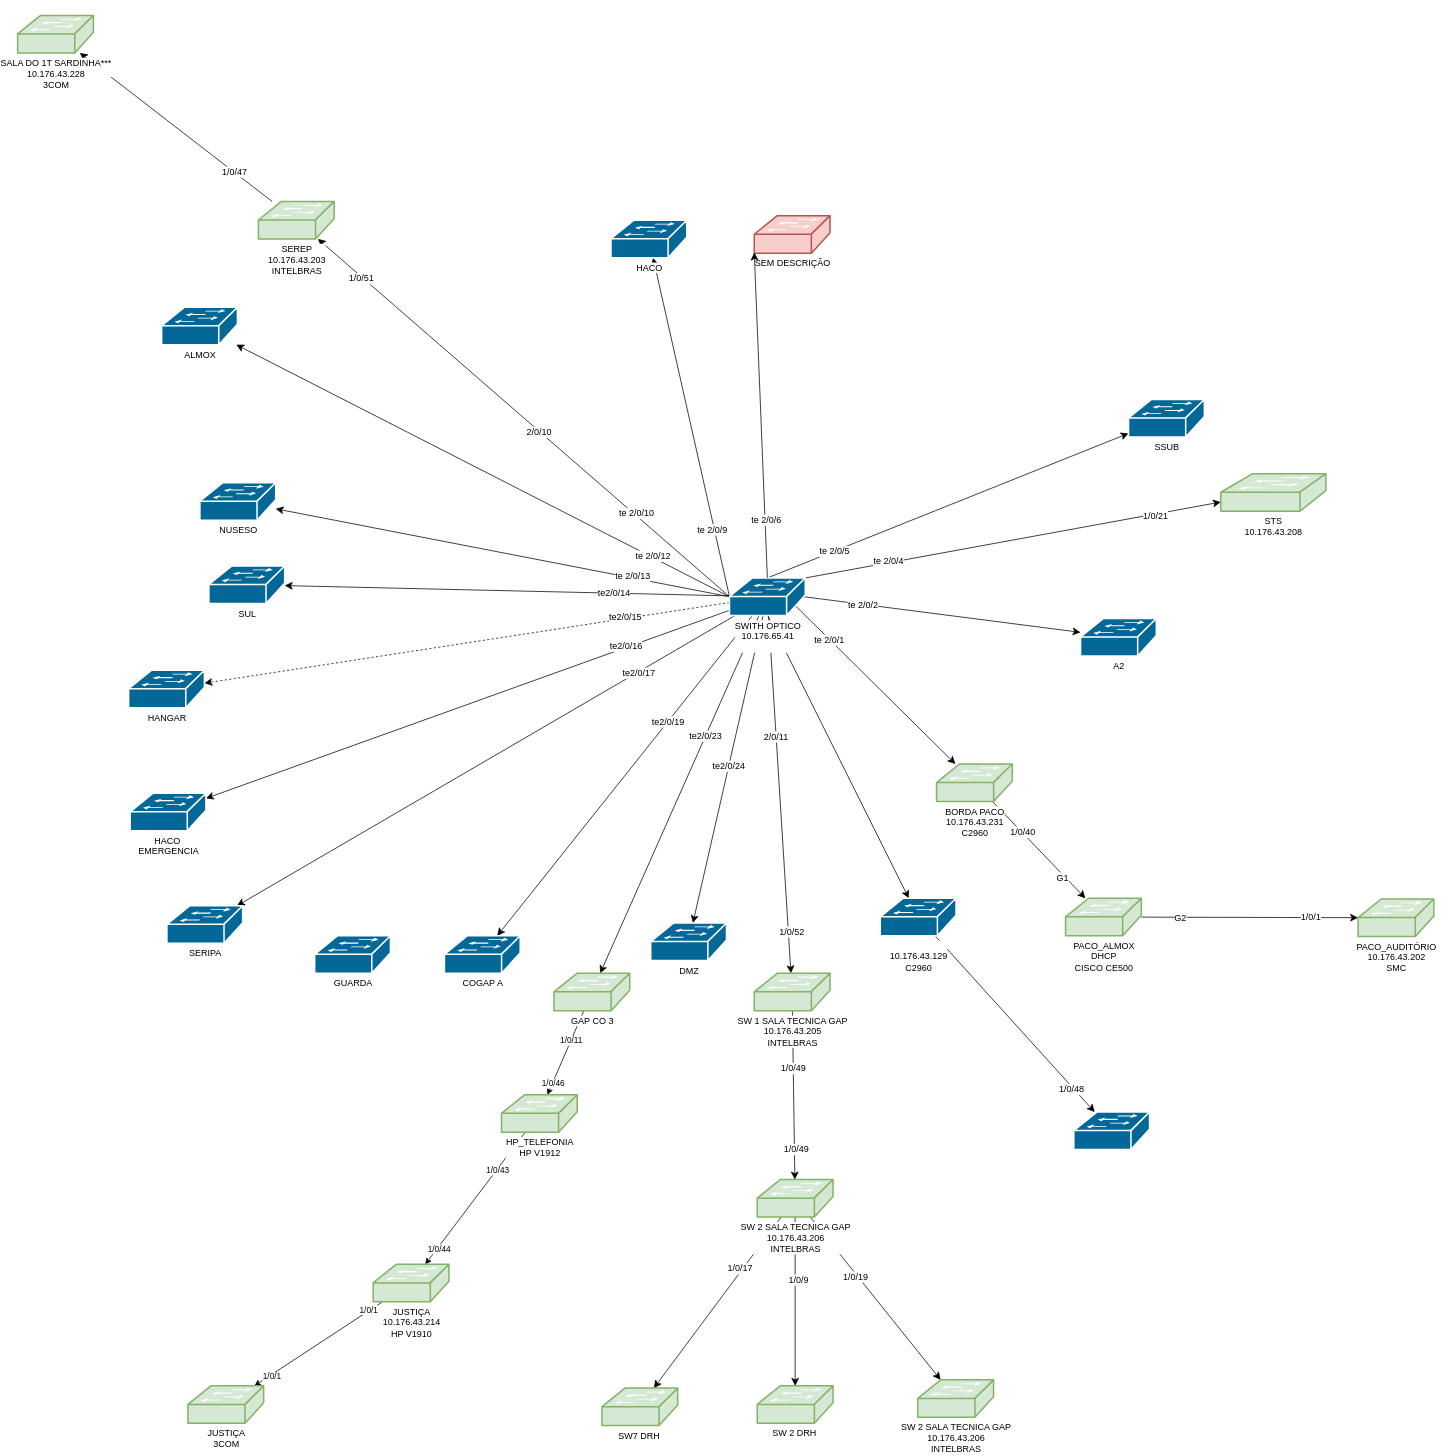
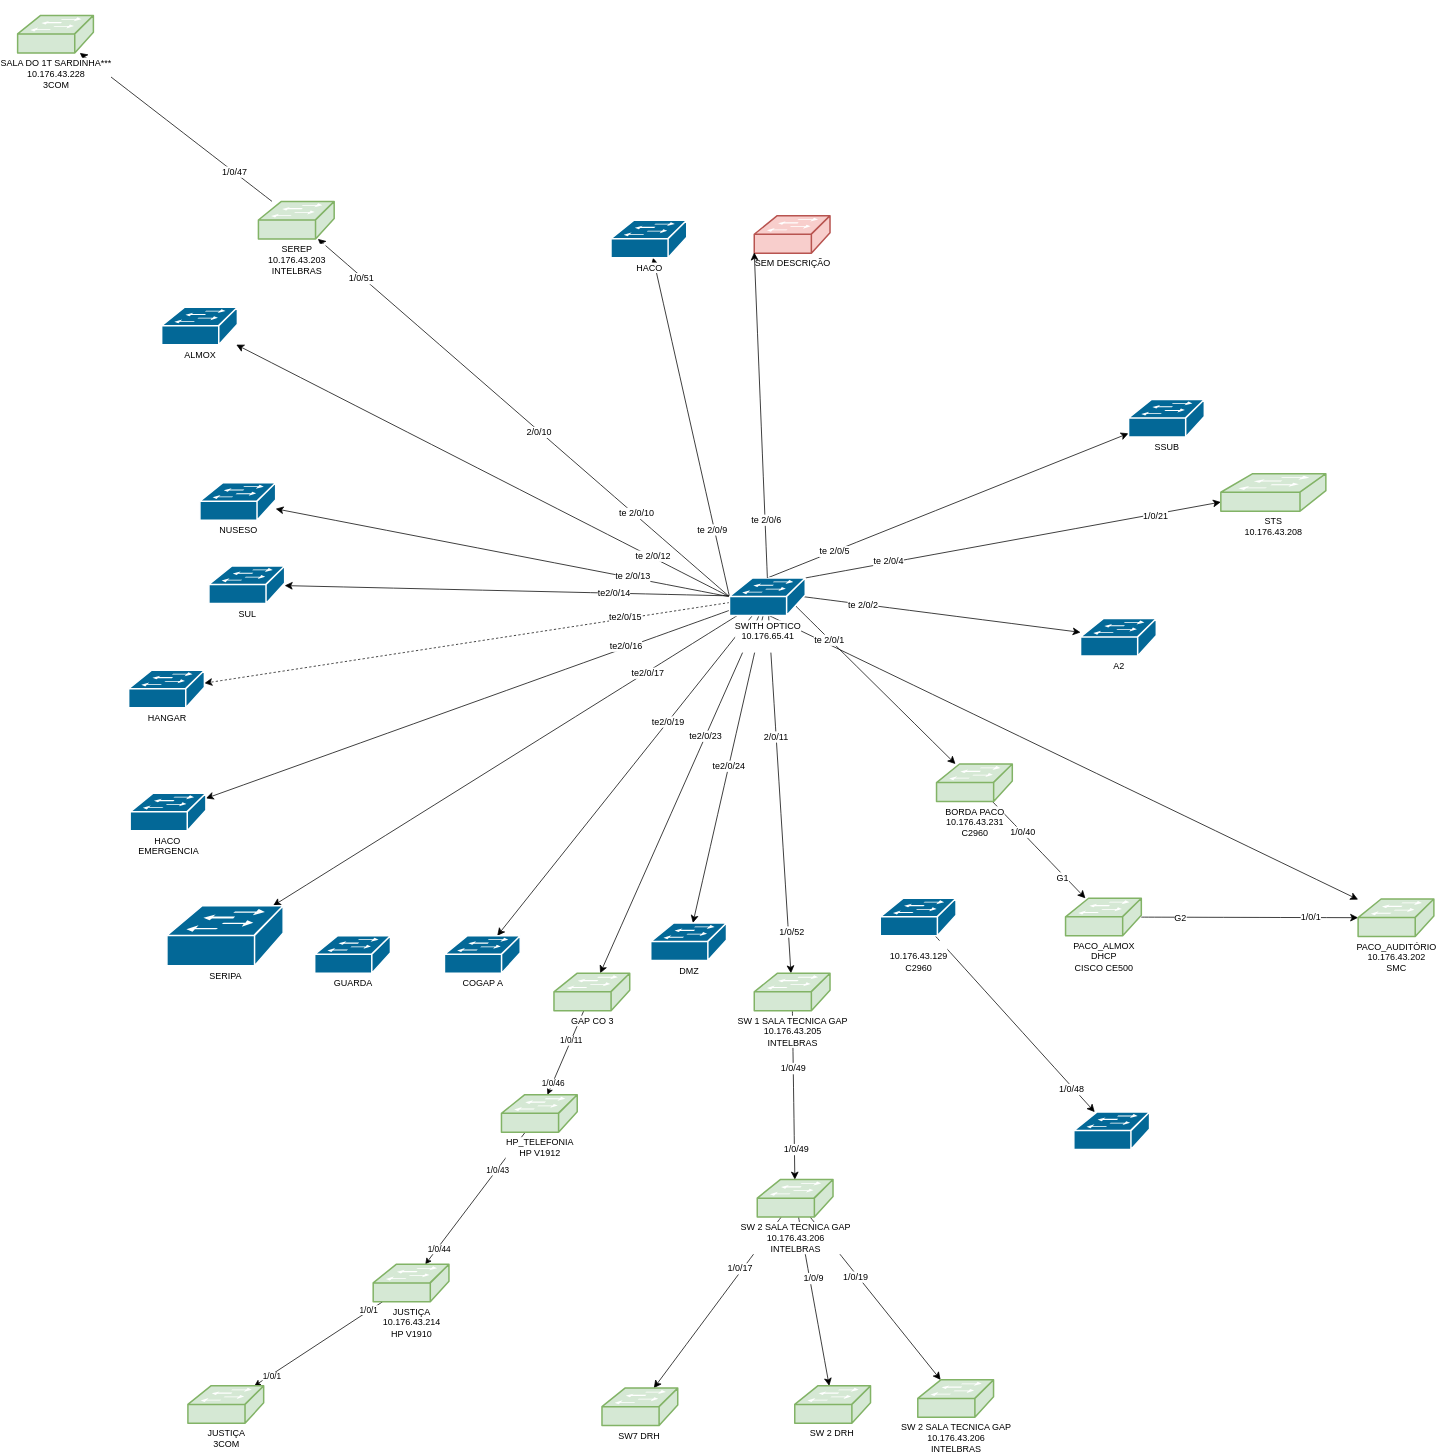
edge "SWITH OPTICO 10.176.65.41" -> "10.176.43.129 C2960": now "SWITH OPTICO 10.176.65.41" -> "PACO_AUDITÓRIO 10.176.43.202 SMC"
node "SERIPA": size 76x38 -> 116x60
node "SW 2 DRH": moved (795, 1404) -> (833, 1404)
